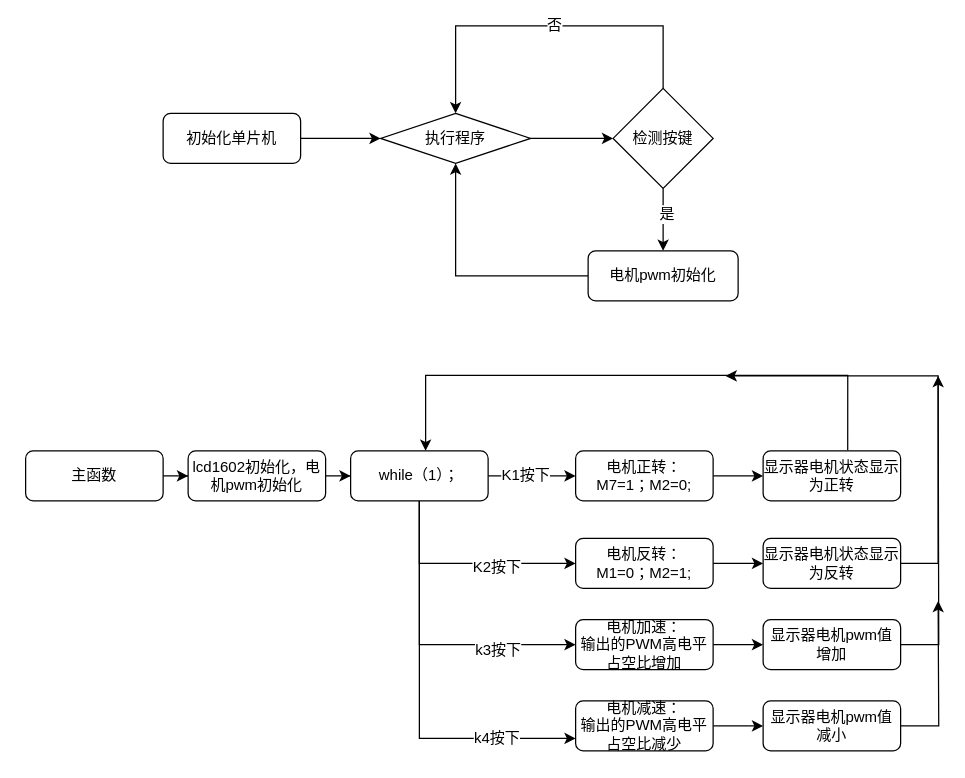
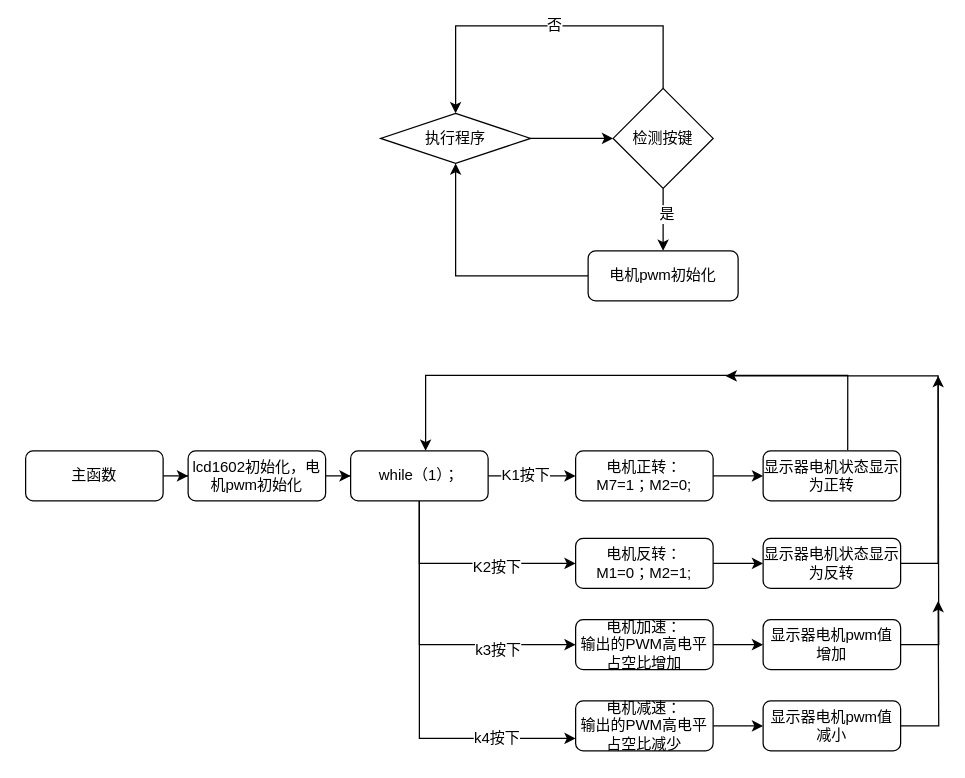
node "初始化单片机": removed
edge "初始化单片机" -> "执行程序": removed
